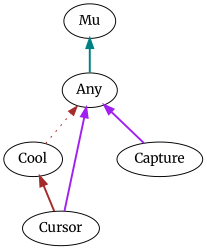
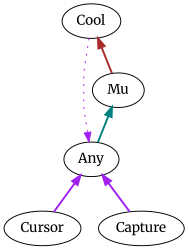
edge "Cool" -> "Any": color brown -> purple
edge "Cursor" -> "Cool": now "Mu" -> "Cool"
